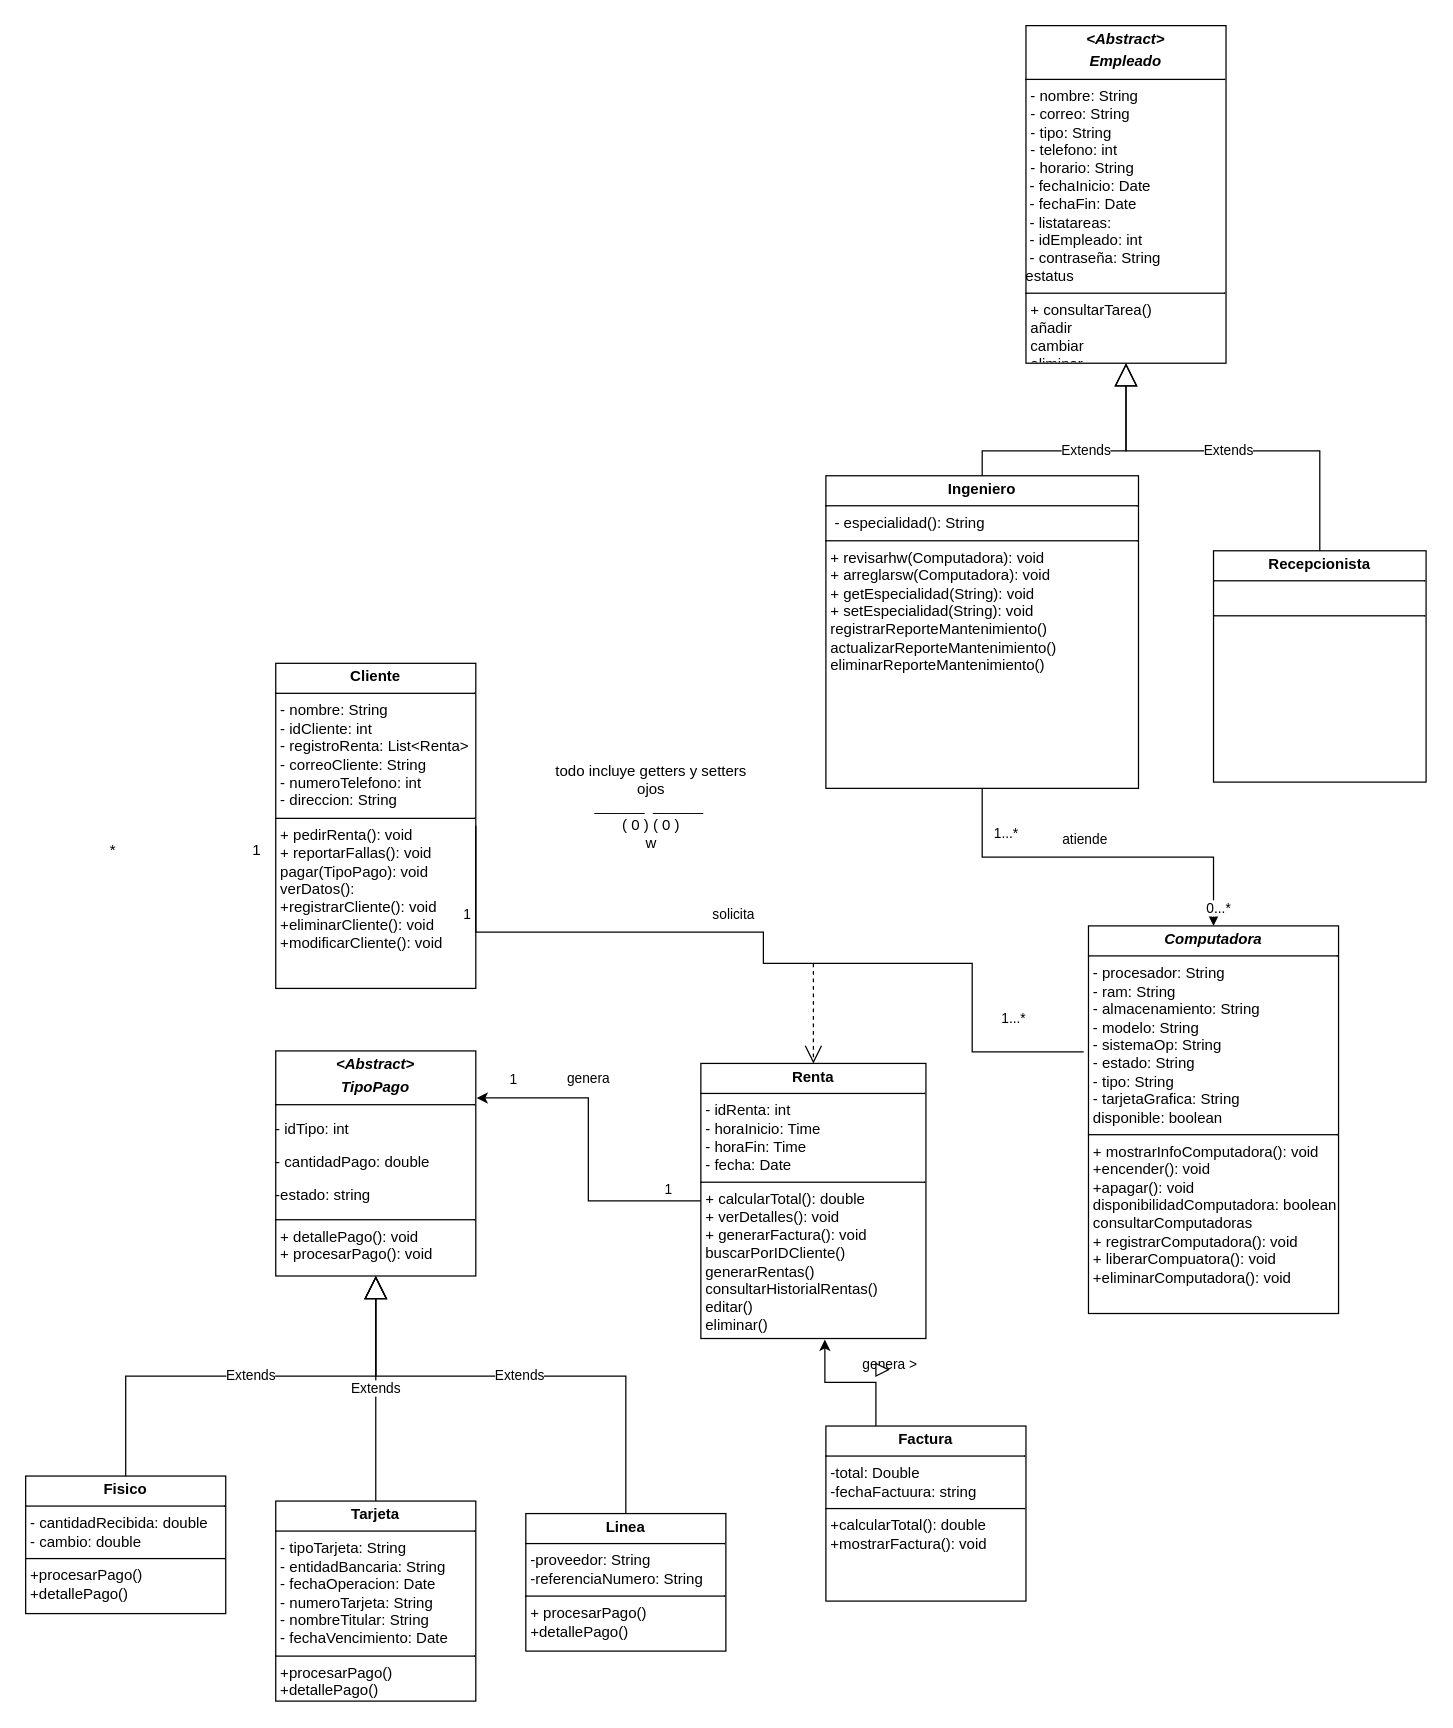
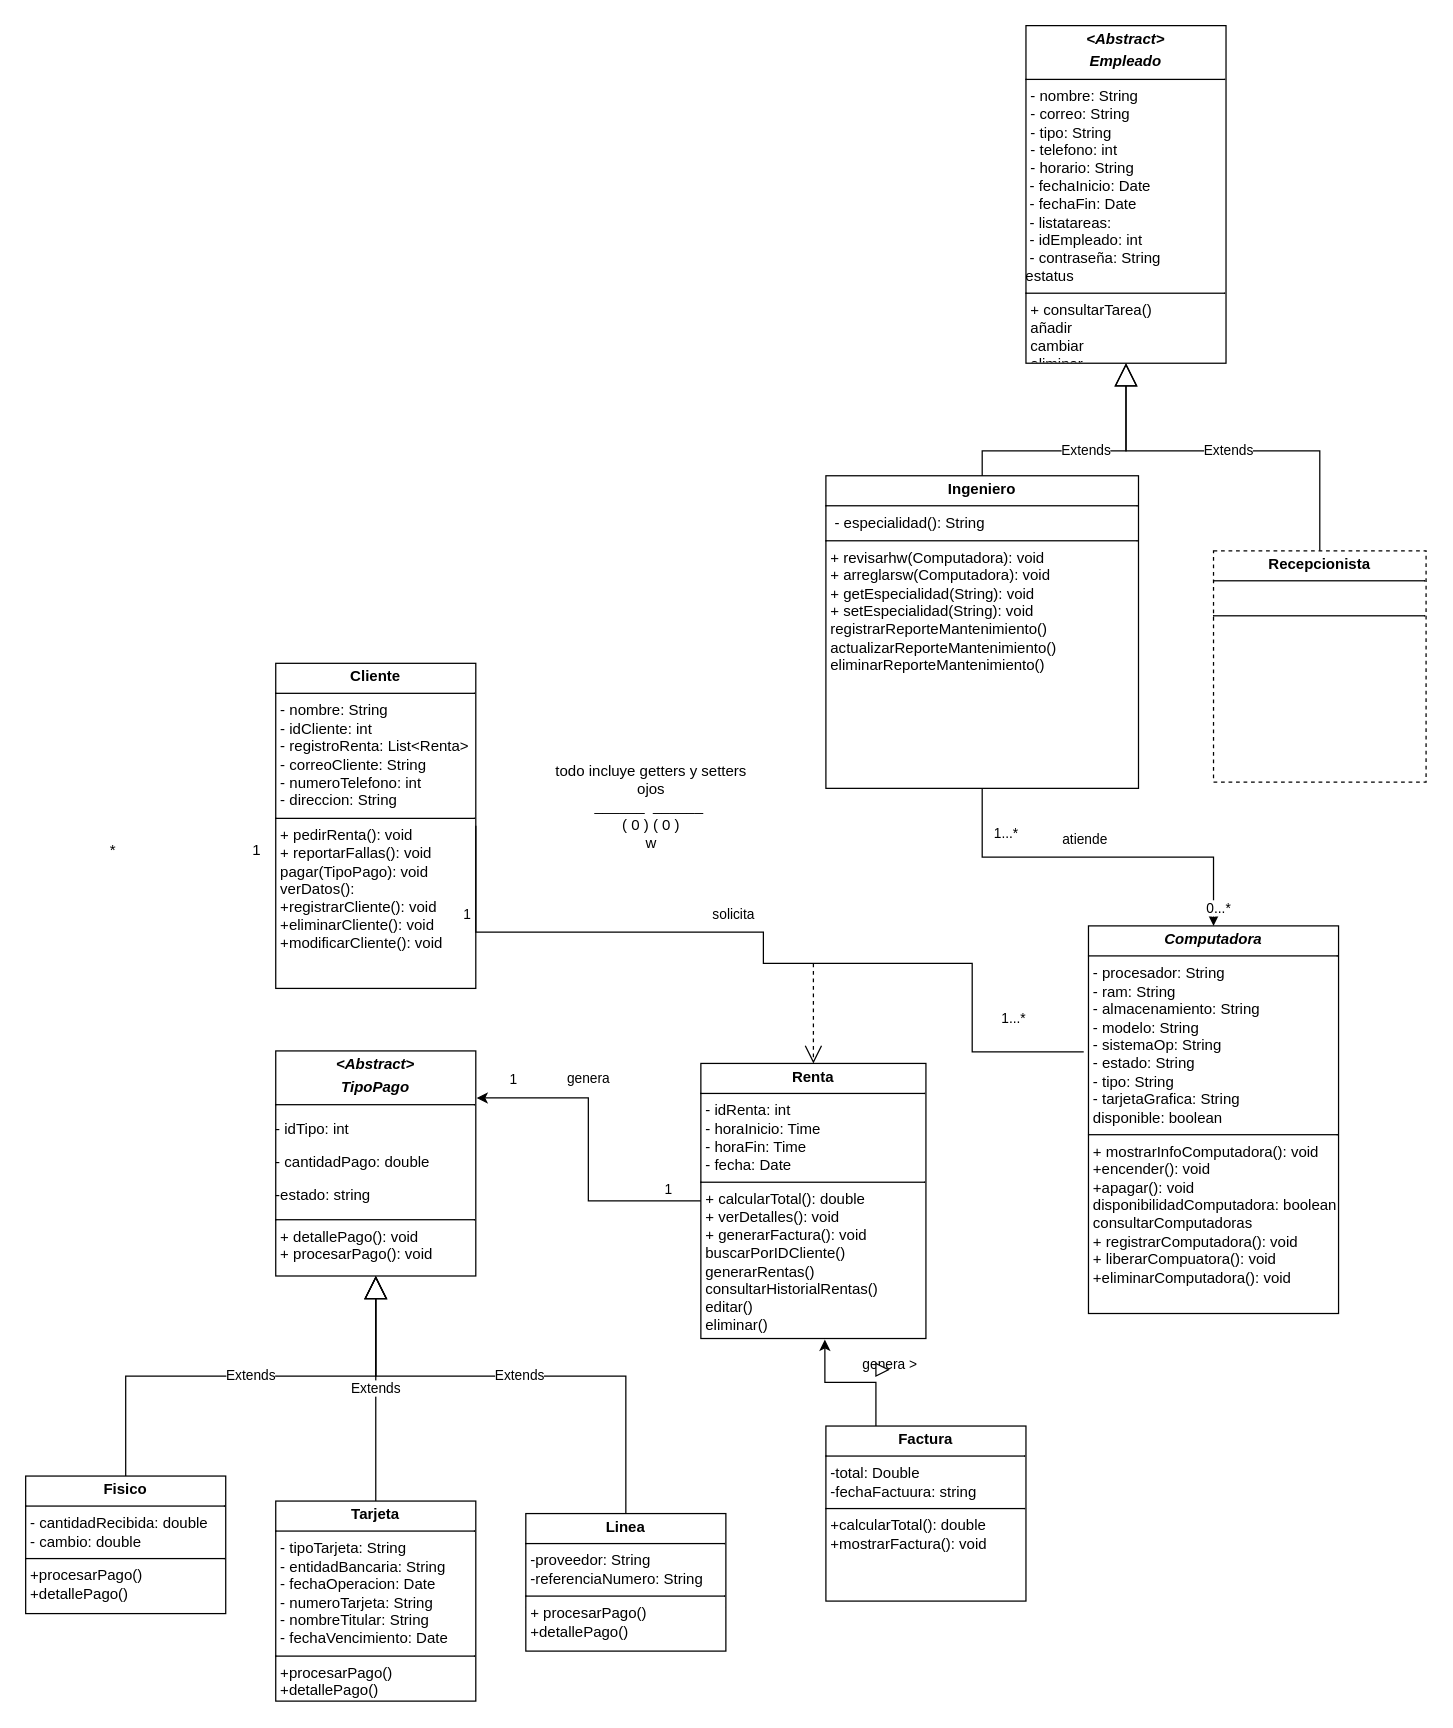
node "Recepcionista": style solid -> dashed
